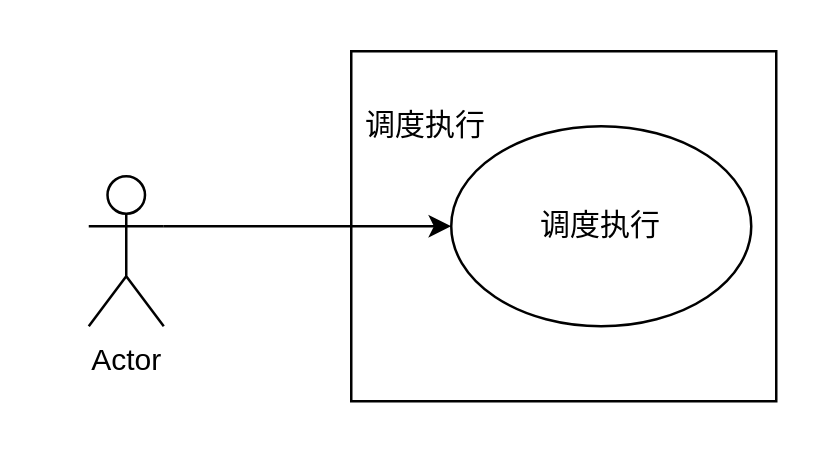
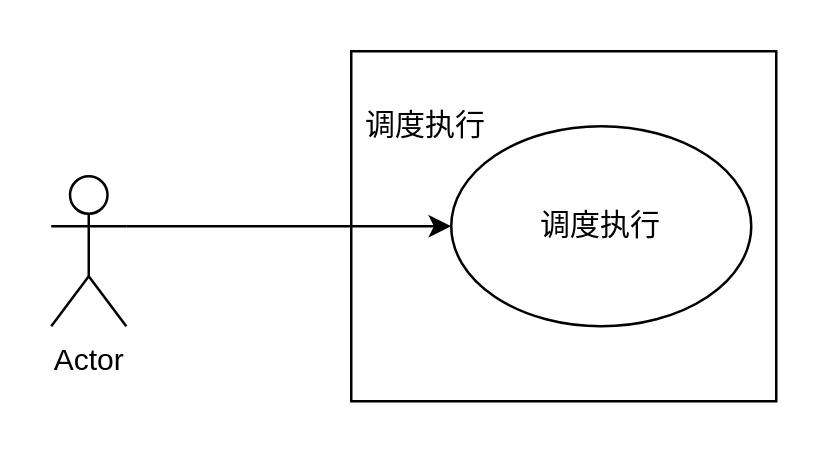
node "Actor": moved (126, 251) -> (89, 251)
